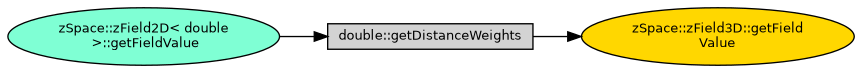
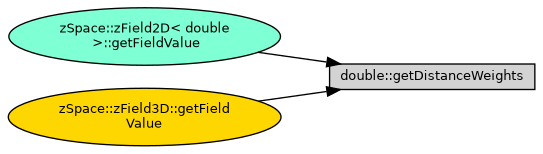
edge "double::getDistanceWeights" -> "zSpace::zField3D::getField Value": reversed
